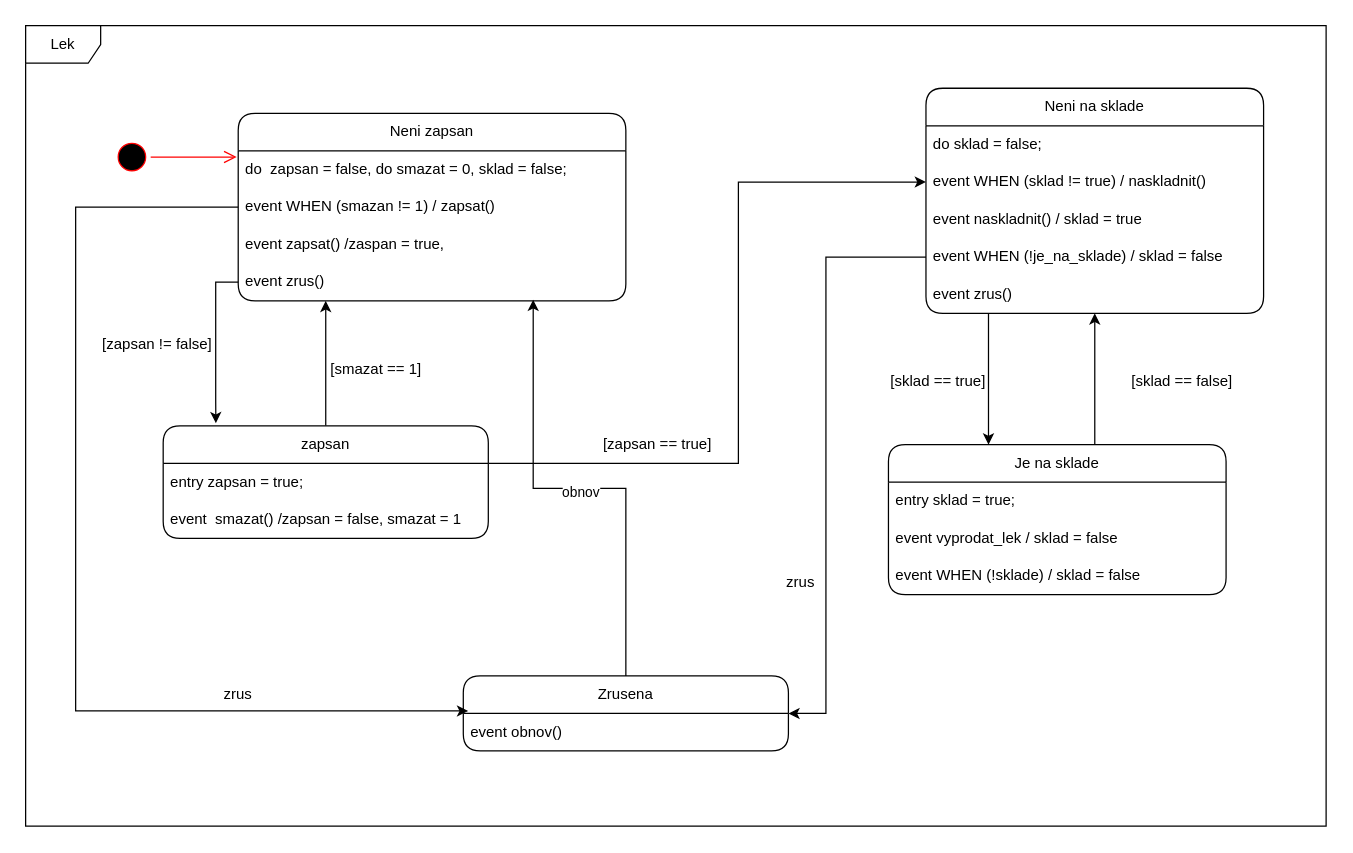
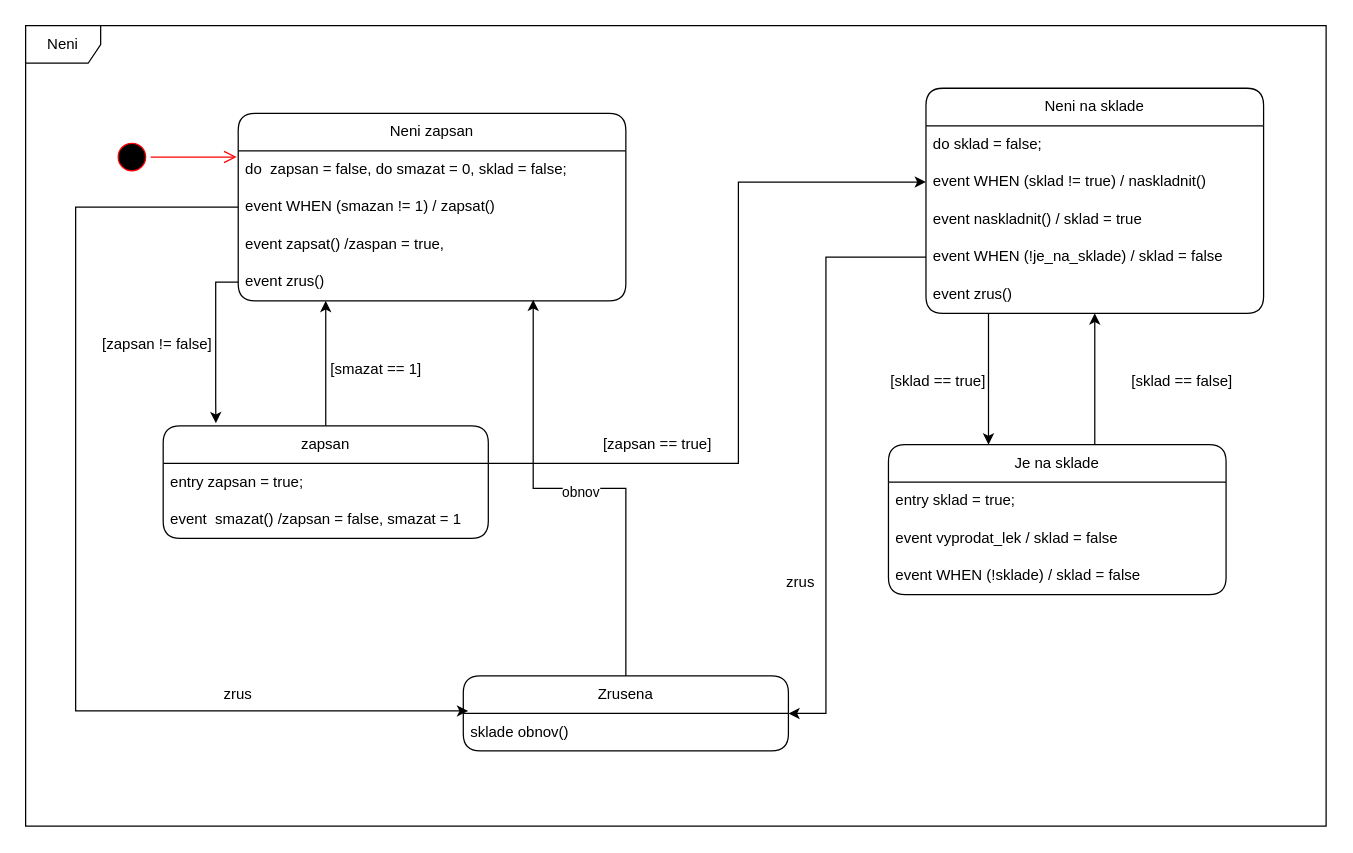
node "Lek": label "Lek" -> "Neni"
node "event obnov()": label "event obnov()" -> "sklade obnov()"
